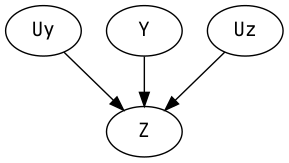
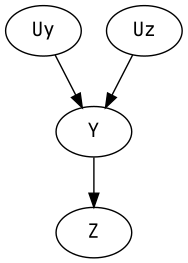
edge "Uy" -> "Z": now "Uy" -> "Y"
edge "Uz" -> "Z": now "Uz" -> "Y"
